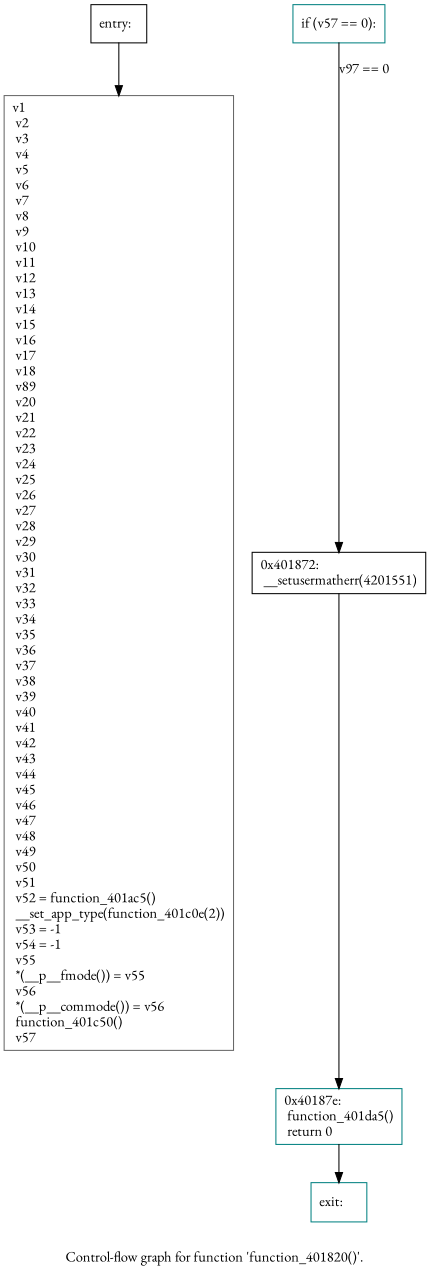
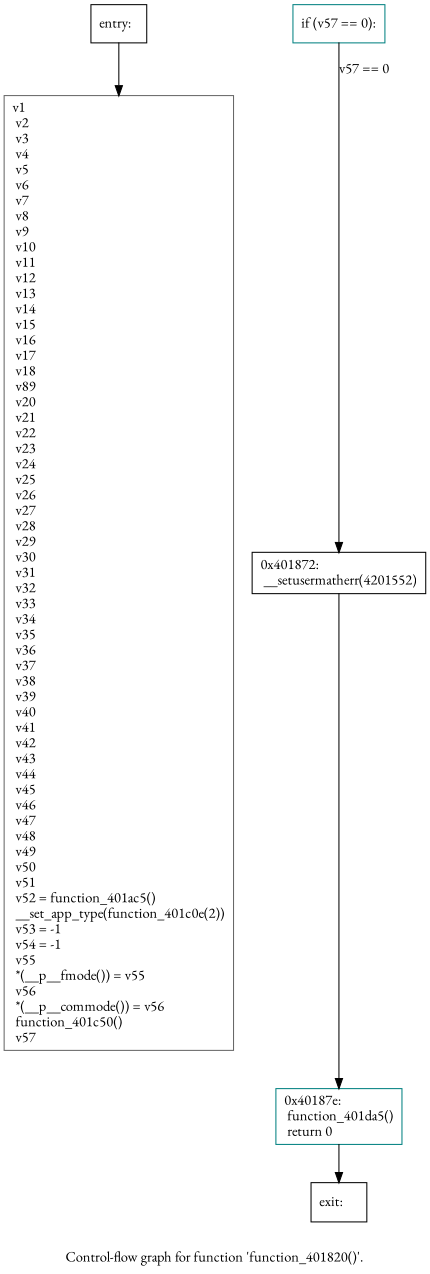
edge "if (v57 == 0):" -> "0x401872:": label "v97 == 0" -> "v57 == 0"
node "0x401872:": text "__setusermatherr(4201551)" -> "__setusermatherr(4201552)"
node "exit:": color teal -> black
